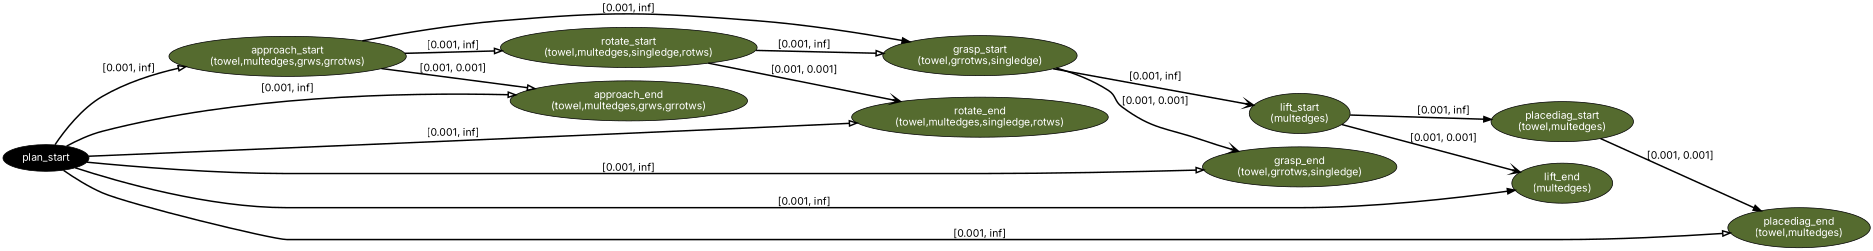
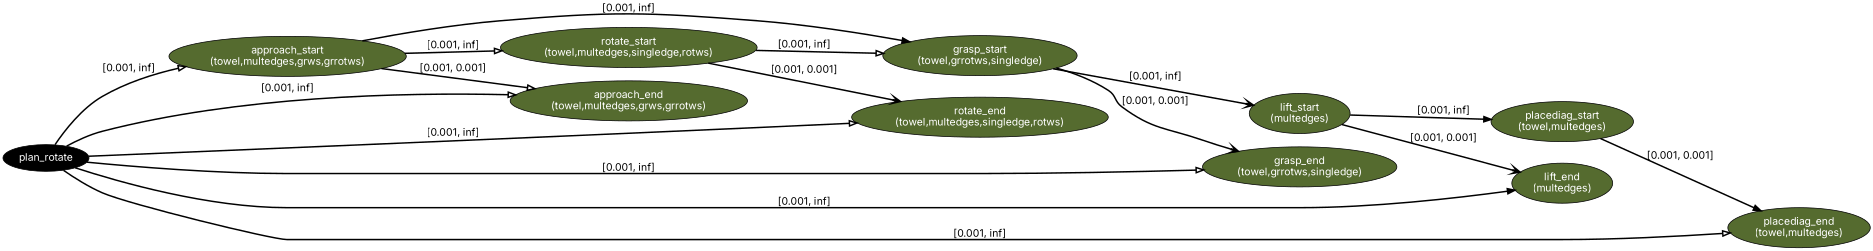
node "plan_start": label "plan_start" -> "plan_rotate"
